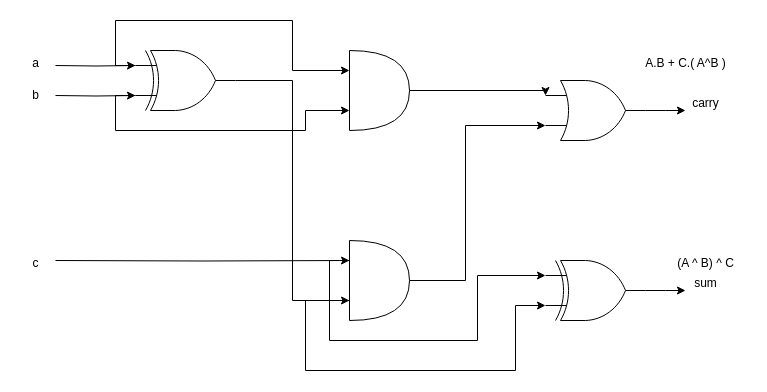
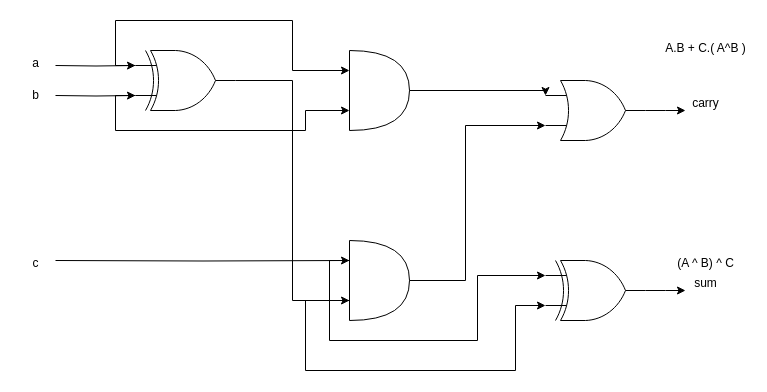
node "A.B + C.( A^B )": moved (686, 64) -> (706, 49)
